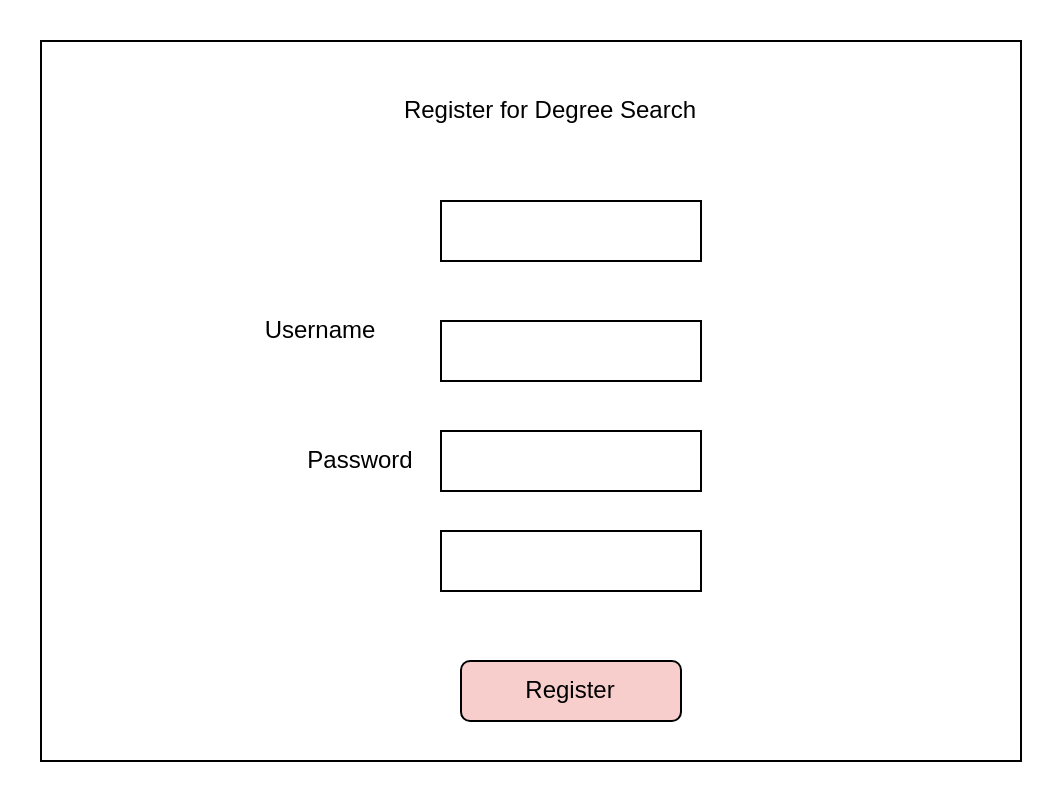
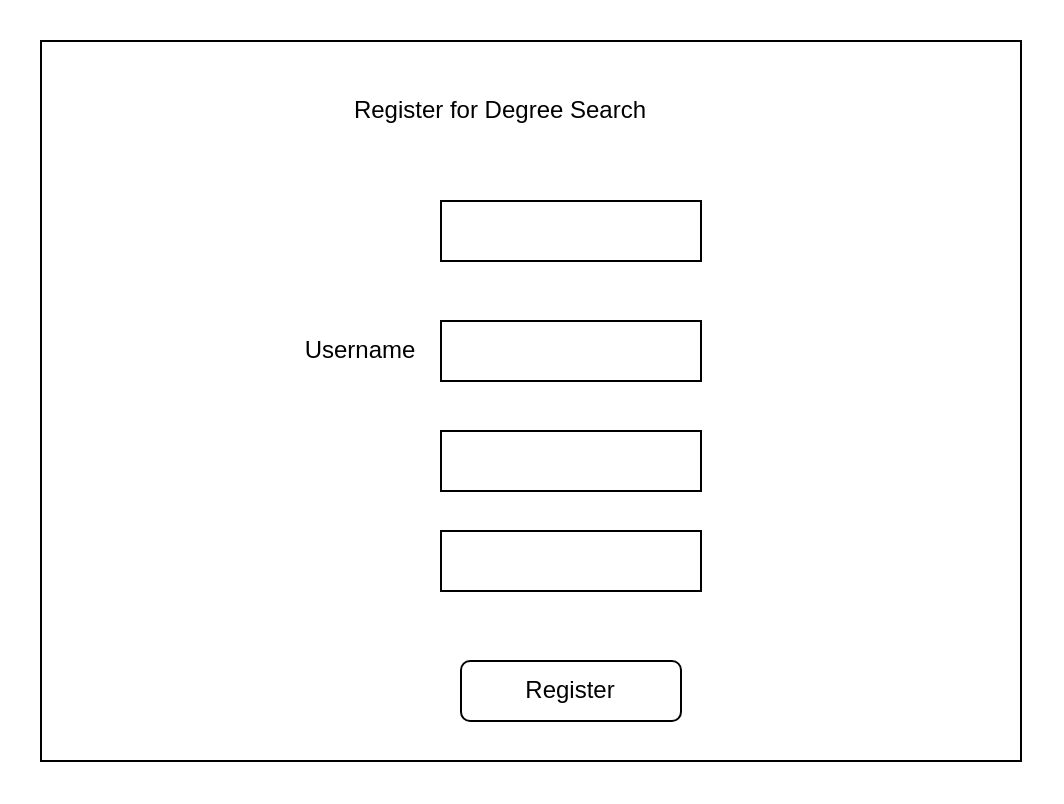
node "Register for Degree Search": moved (551, 111) -> (501, 111)
node "Username": moved (321, 331) -> (361, 351)
node "Password": removed
node "Register": fillcolor #f8cecc -> #ffffff
